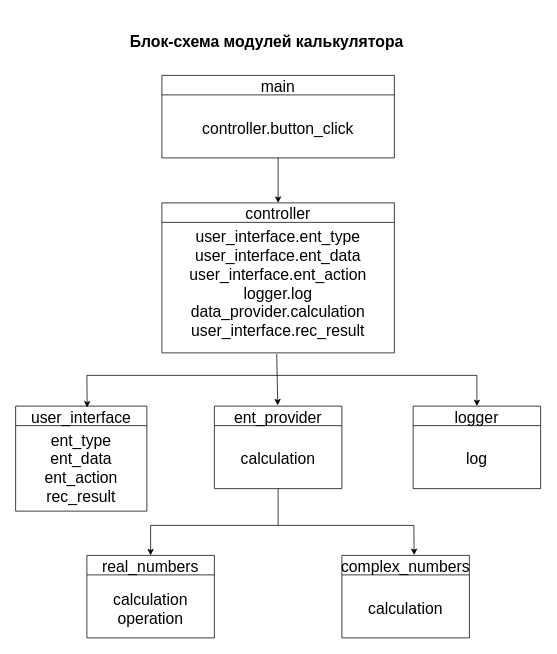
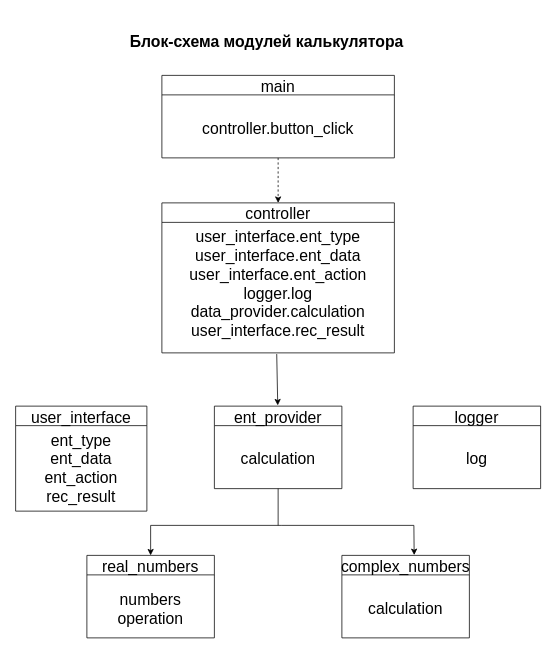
edge "main" -> "controller": style solid -> dashed
edge "logger" -- "user_interface": removed
node "calculation operation": label "calculation operation" -> "numbers operation"
